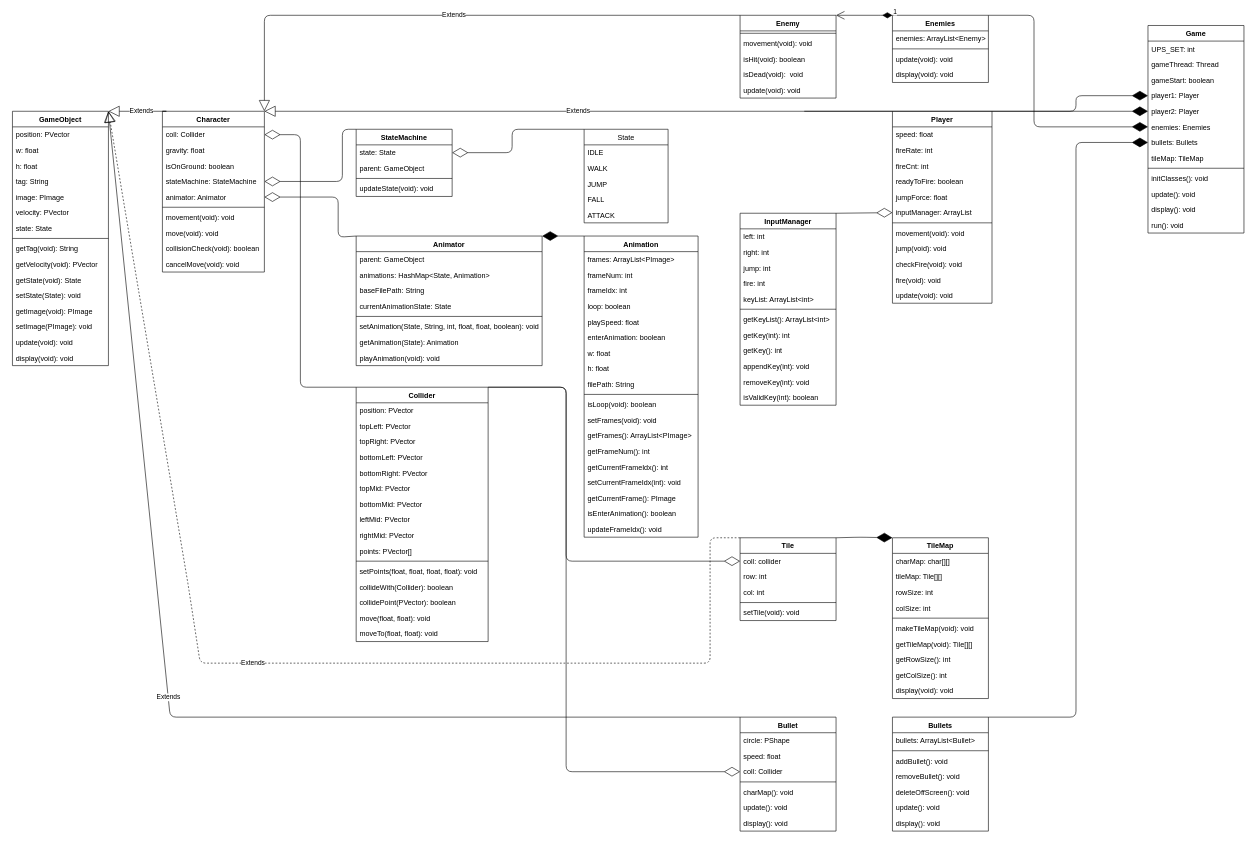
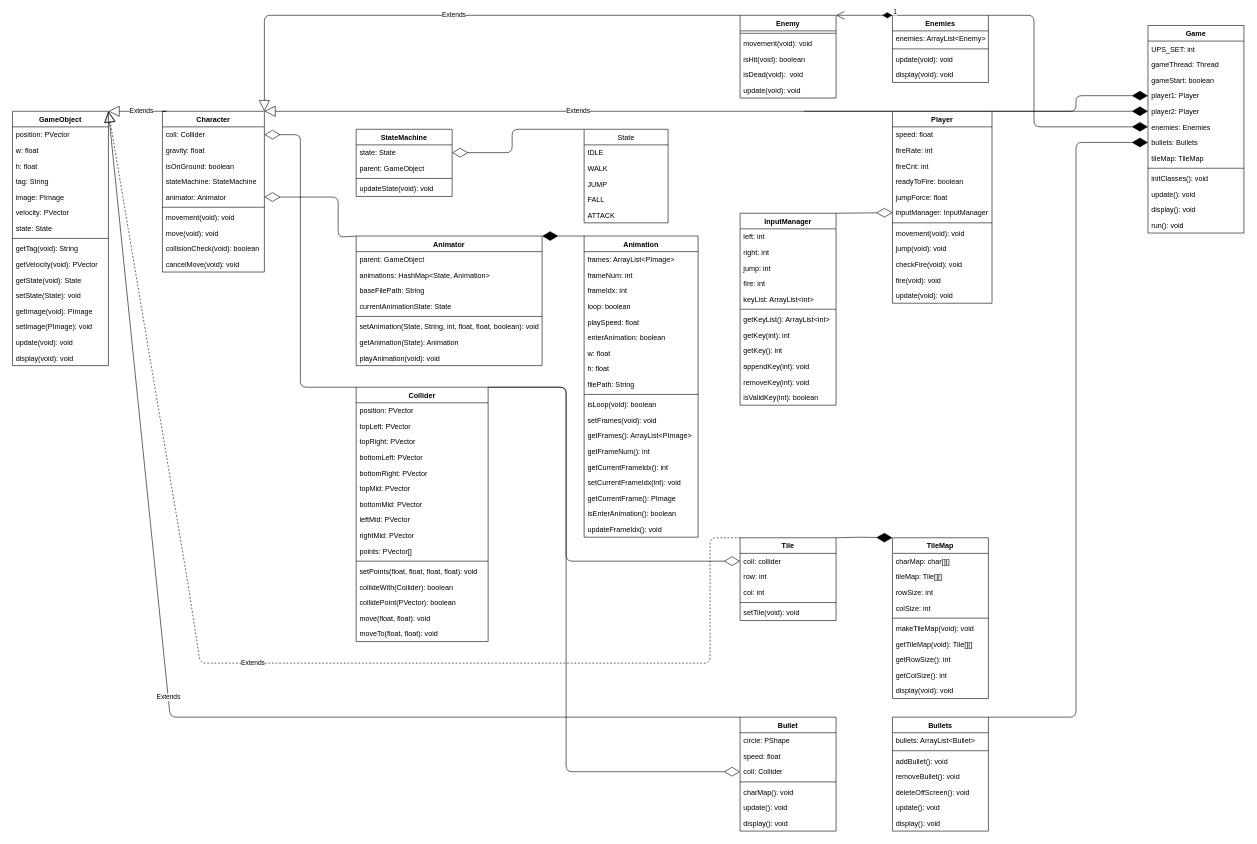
edge "StateMachine" -> "stateMachine: StateMachine": removed
node "inputManager: ArrayList": label "inputManager: ArrayList" -> "inputManager: InputManager"
